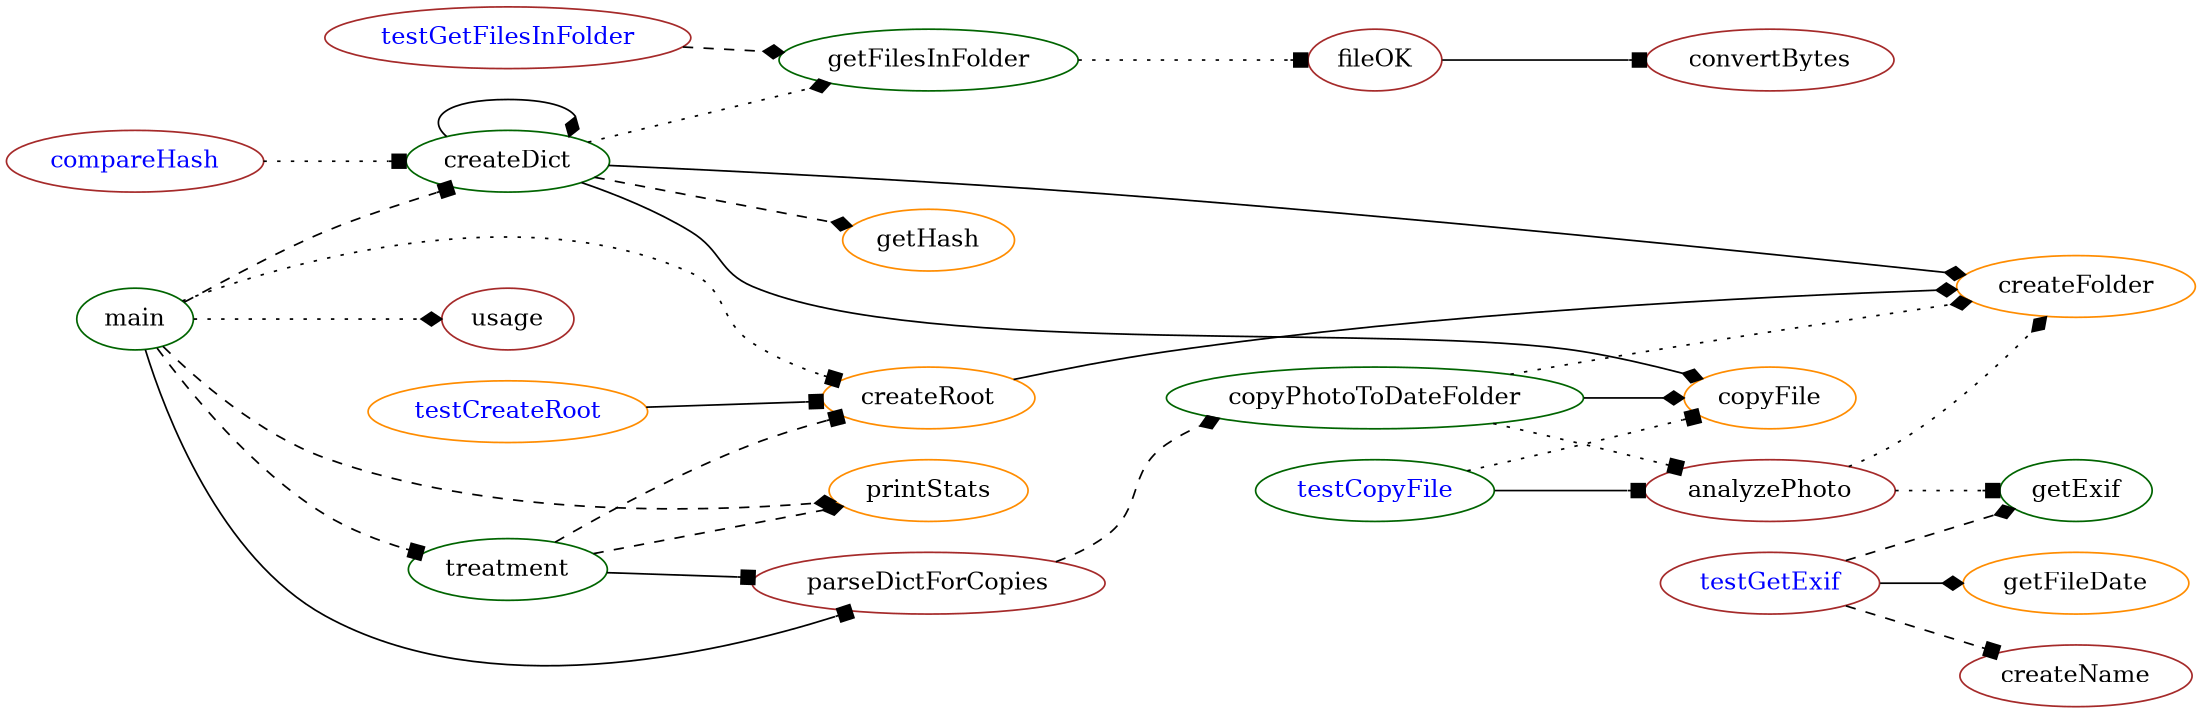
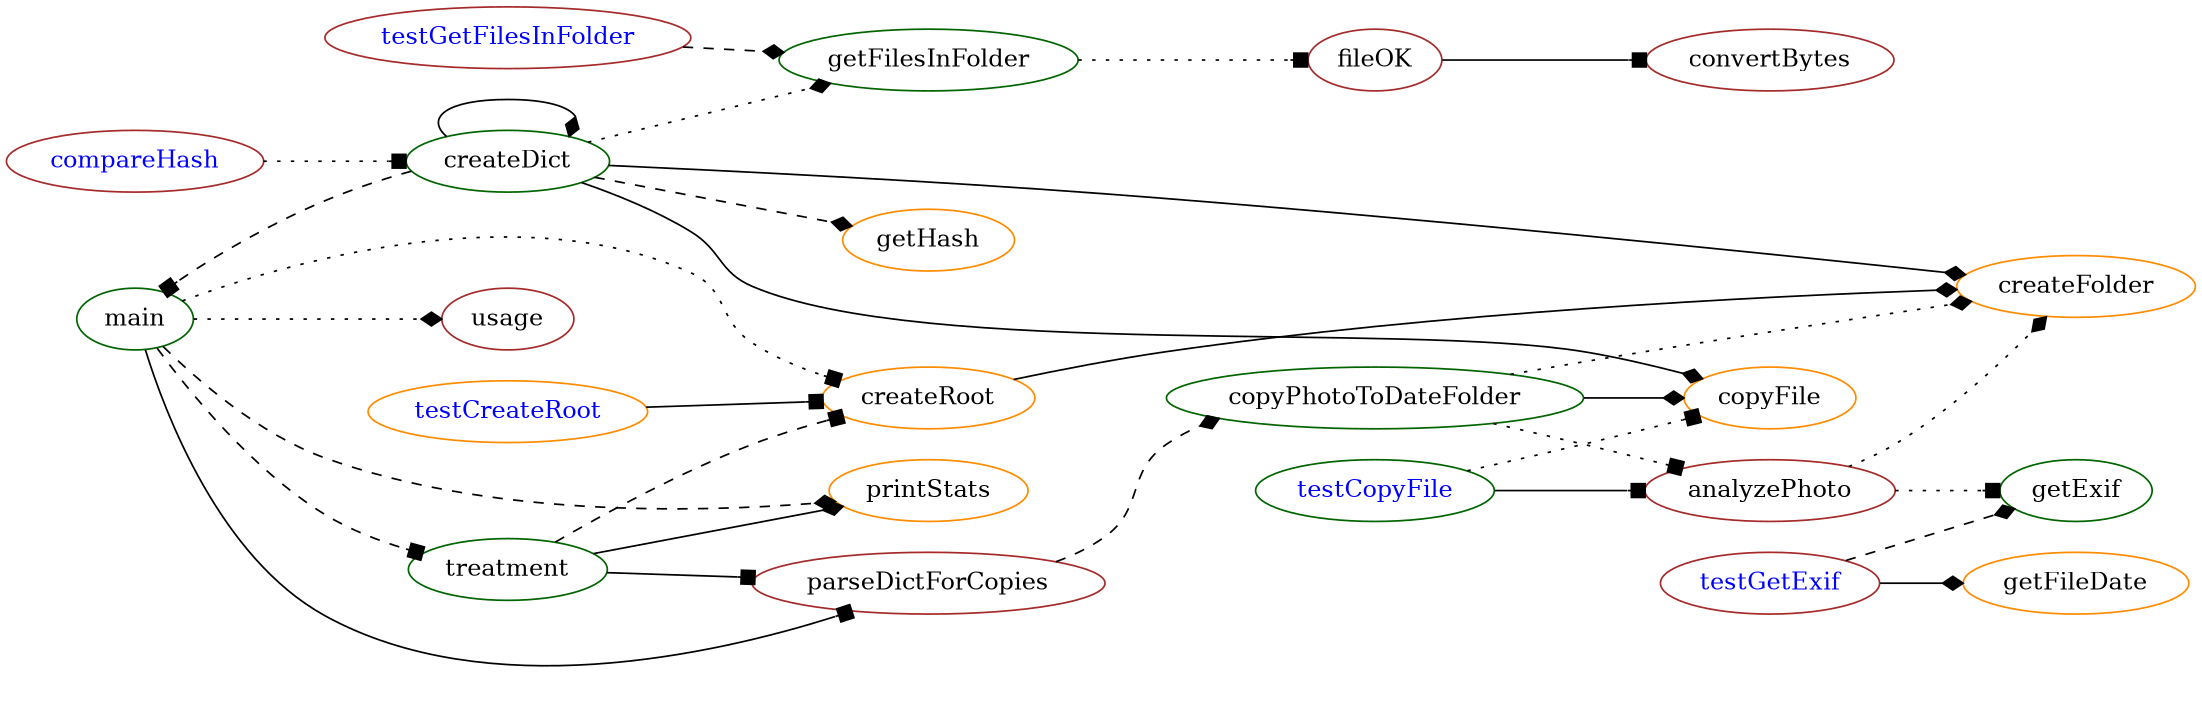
edge "main" -> "createDict": reversed
edge "treatment" -> "printStats": style dashed -> solid
node "createName": removed
